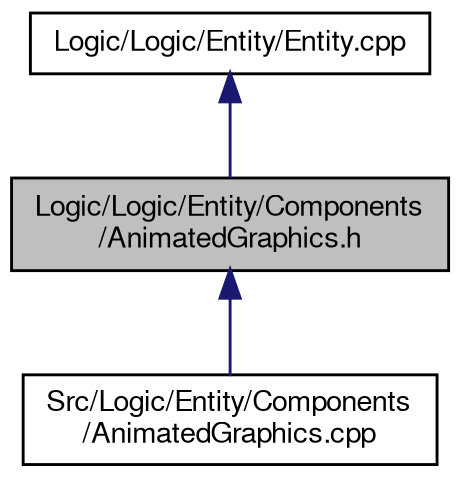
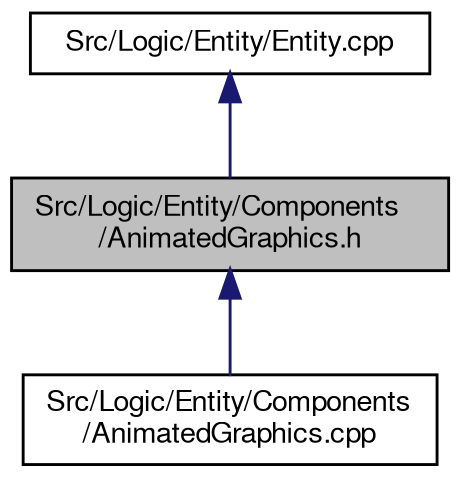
node "Logic/Logic/Entity/Entity.cpp": label "Logic/Logic/Entity/Entity.cpp" -> "Src/Logic/Entity/Entity.cpp"
node "Logic/Logic/Entity/Components /AnimatedGraphics.h": label "Logic/Logic/Entity/Components /AnimatedGraphics.h" -> "Src/Logic/Entity/Components /AnimatedGraphics.h"
